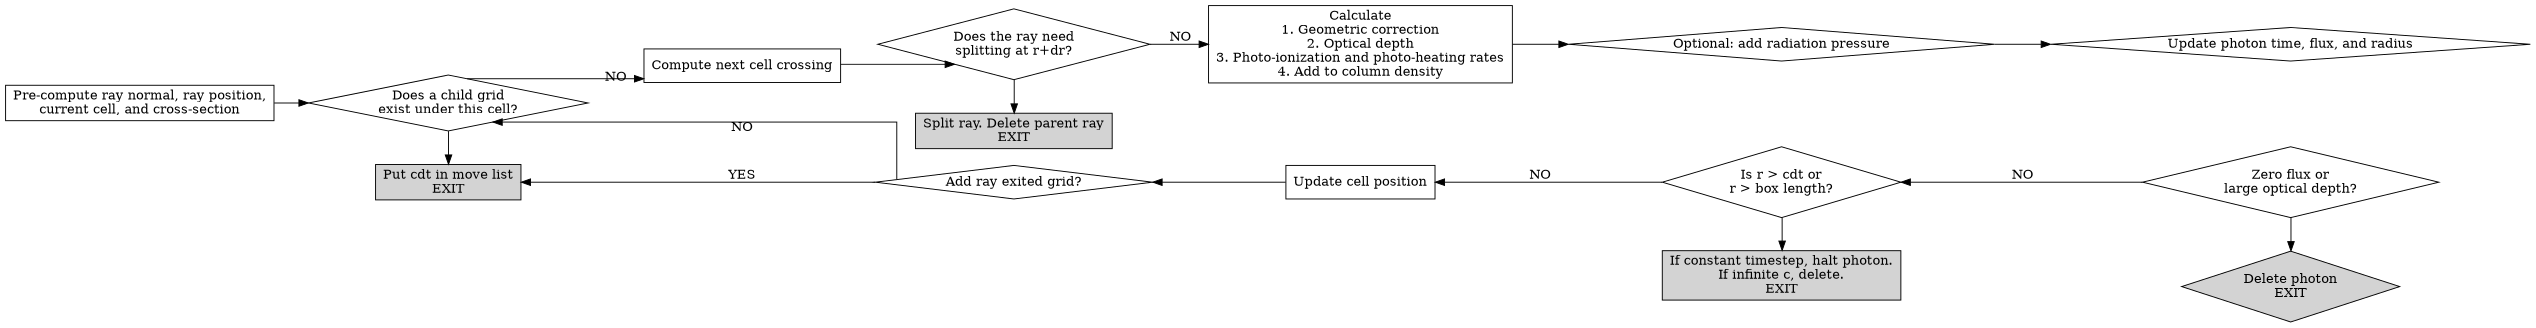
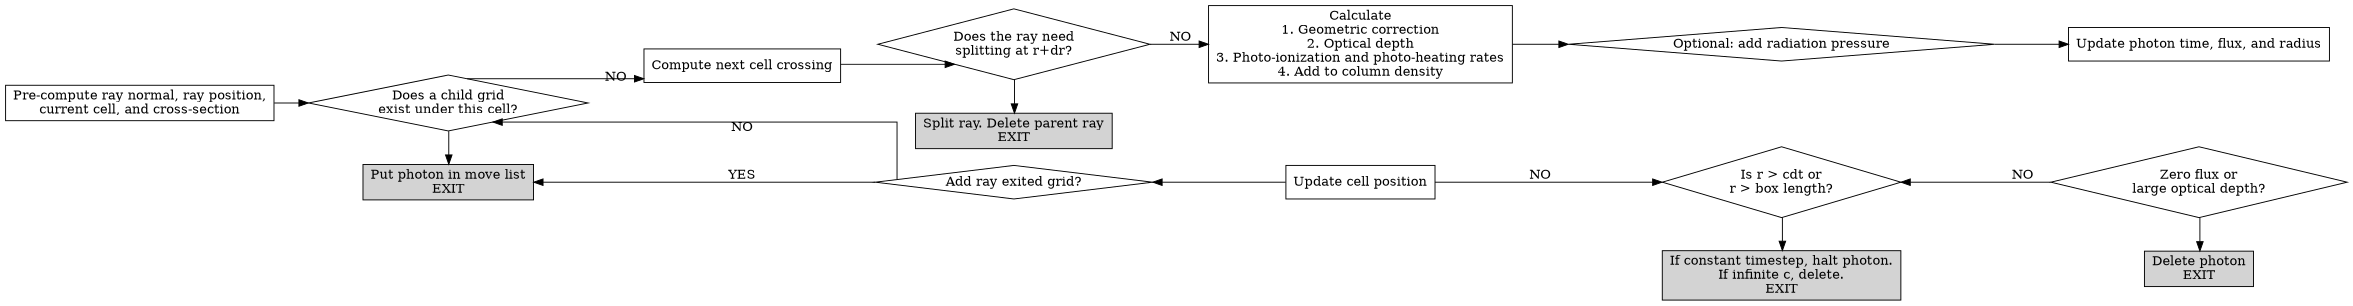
node "Update photon time, flux, and radius": shape diamond -> box
edge "Zero flux or large optical depth?" -> "Delete photon EXIT": label "NO" -> "YES"
node "Put cdt in move list EXIT": label "Put cdt in move list EXIT" -> "Put photon in move list EXIT"
edge "Is r > cdt or r > box length?" -> "Update cell position": reversed
node "Delete photon EXIT": shape diamond -> box
